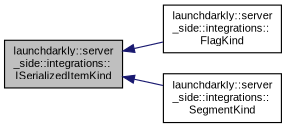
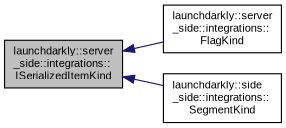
node "launchdarkly::server _side::integrations:: SegmentKind": label "launchdarkly::server _side::integrations:: SegmentKind" -> "launchdarkly::side _side::integrations:: SegmentKind"
